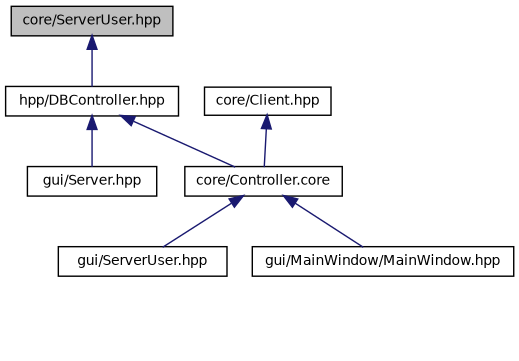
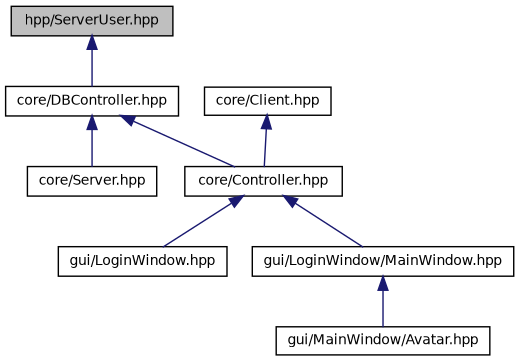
node "core/ServerUser.hpp": label "core/ServerUser.hpp" -> "hpp/ServerUser.hpp"
node "hpp/DBController.hpp": label "hpp/DBController.hpp" -> "core/DBController.hpp"
node "gui/Server.hpp": label "gui/Server.hpp" -> "core/Server.hpp"
node "core/Controller.core": label "core/Controller.core" -> "core/Controller.hpp"
node "gui/ServerUser.hpp": label "gui/ServerUser.hpp" -> "gui/LoginWindow.hpp"
node "gui/MainWindow/MainWindow.hpp": label "gui/MainWindow/MainWindow.hpp" -> "gui/LoginWindow/MainWindow.hpp"
node "gui/MainWindow/Avatar.hpp": added
